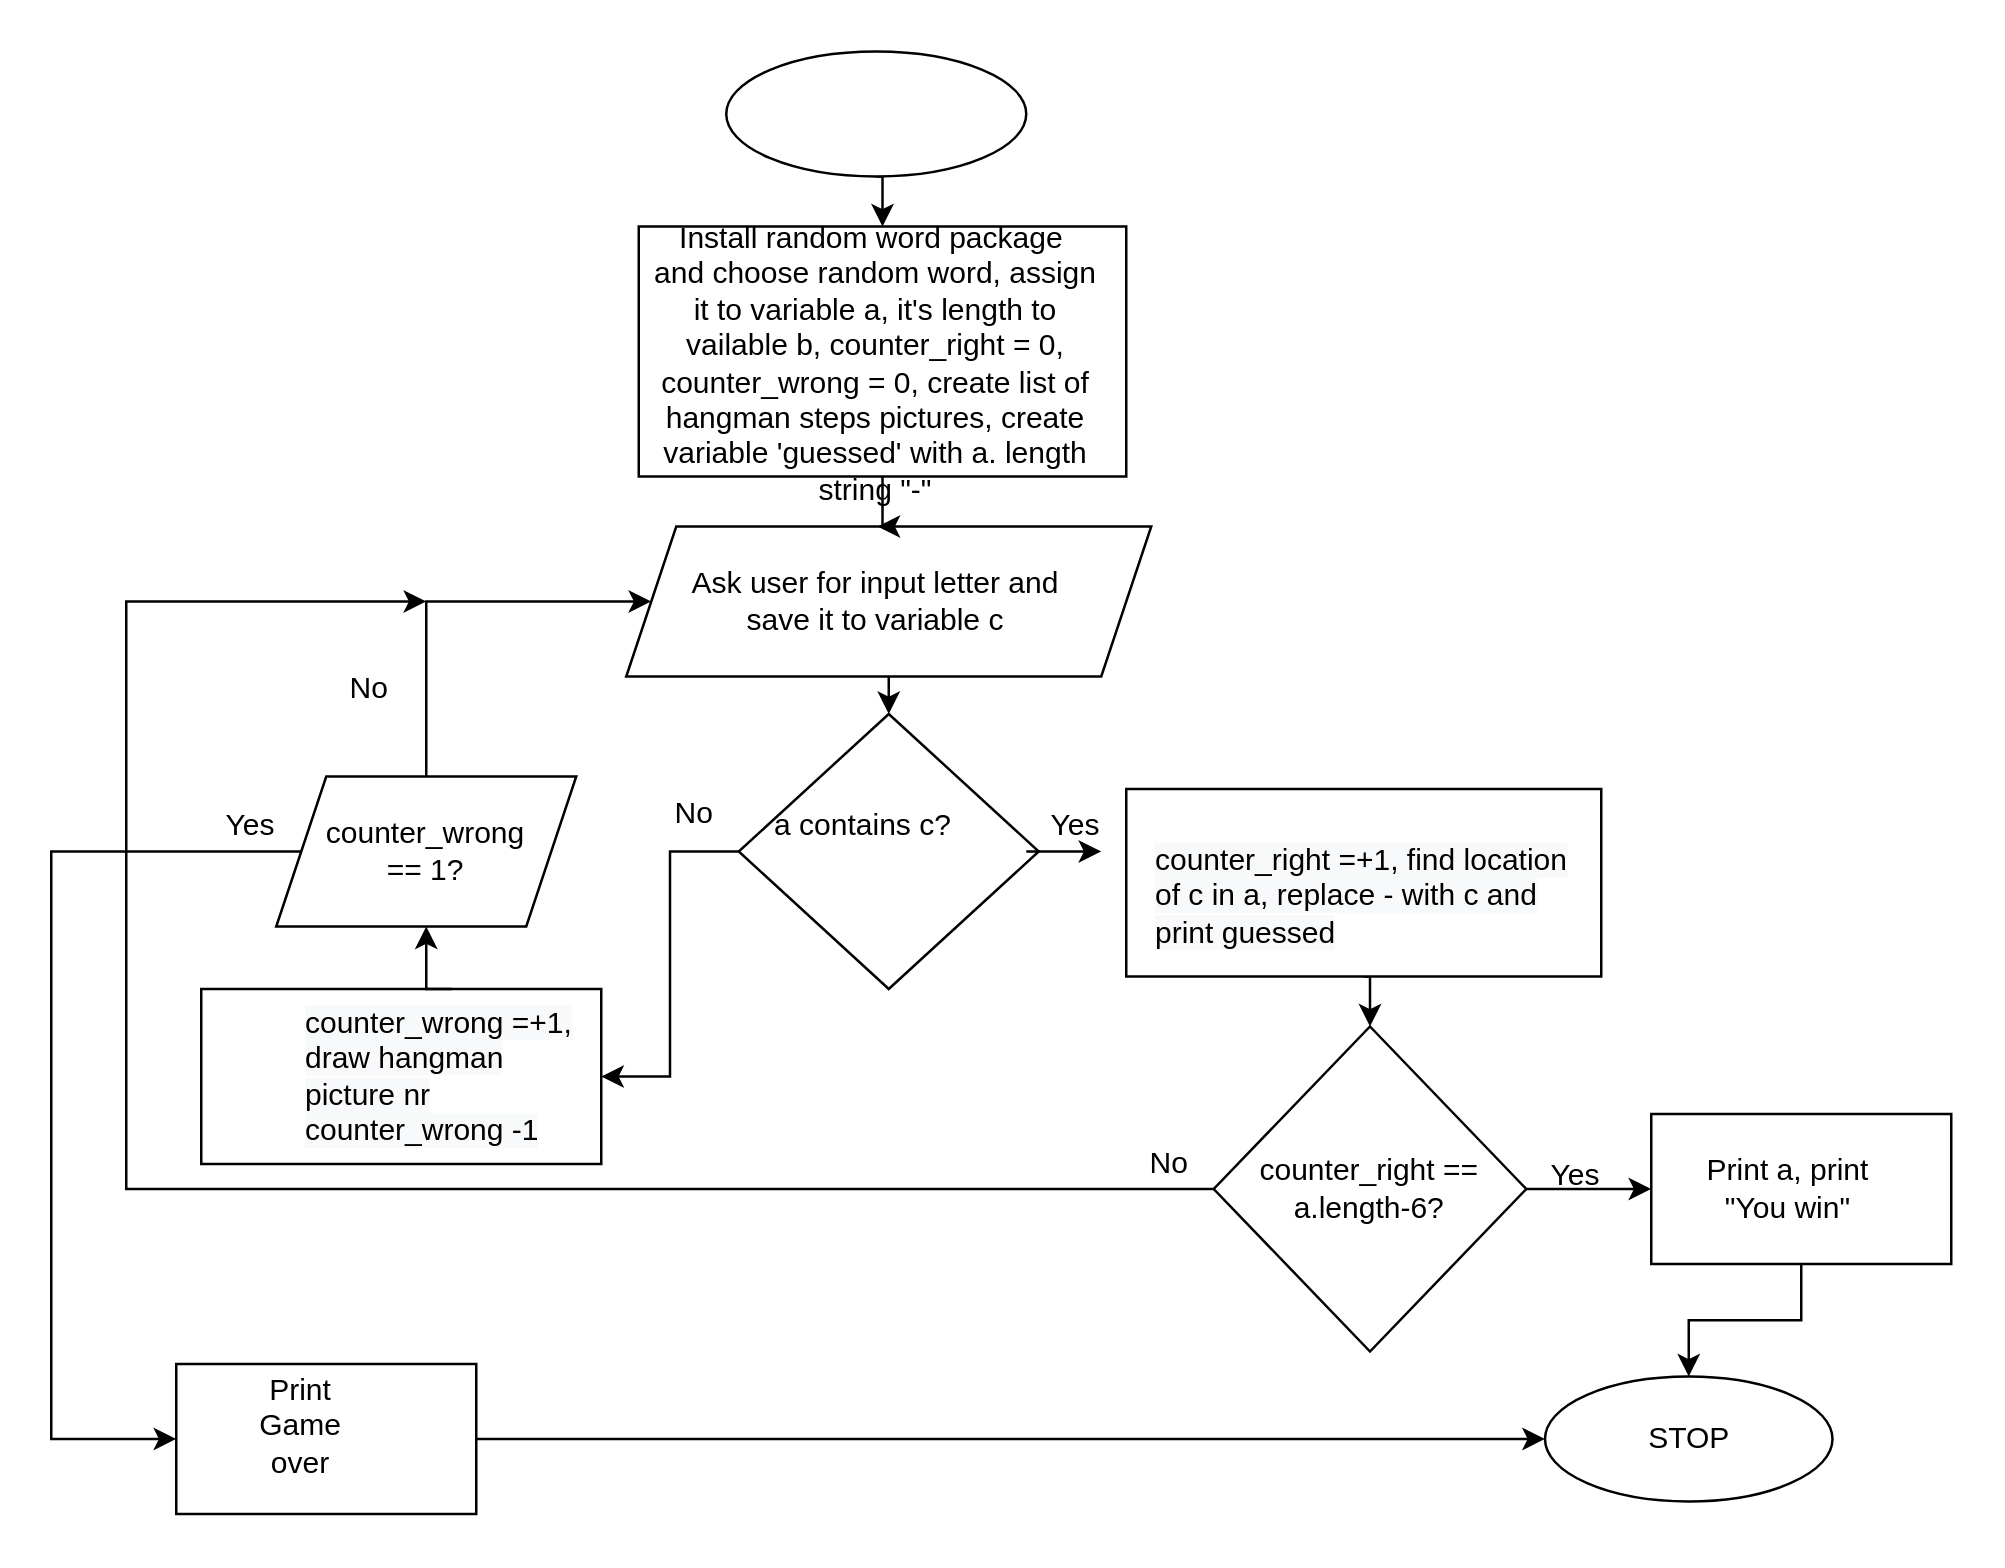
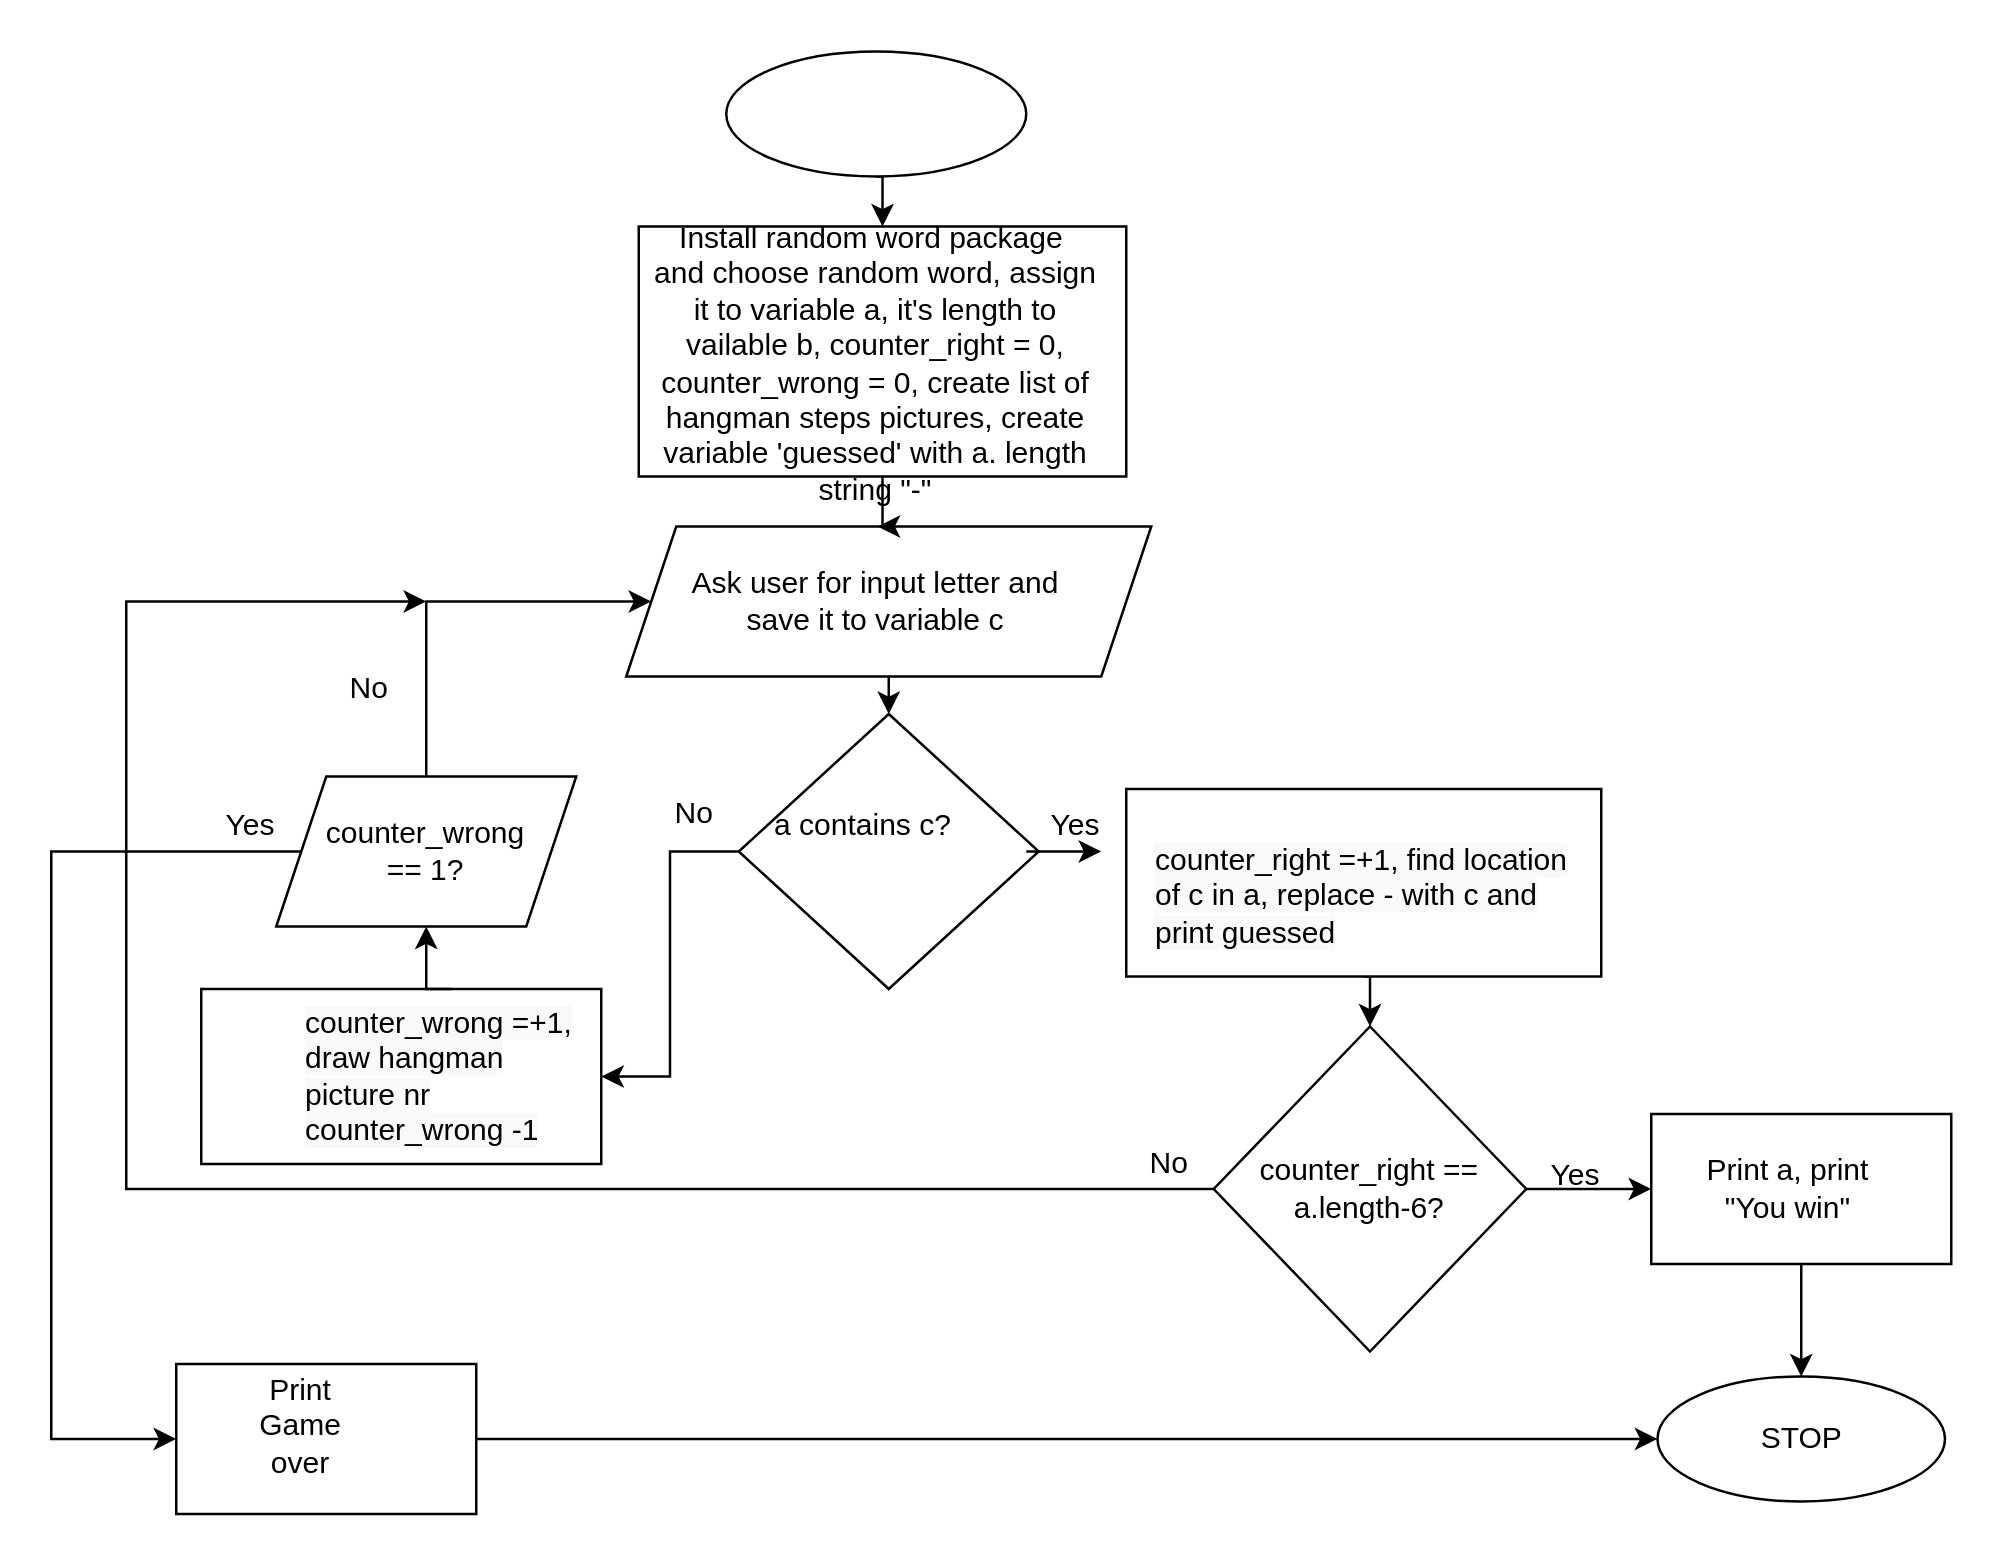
node "STOP": moved (1689, 1439) -> (1801, 1439)
